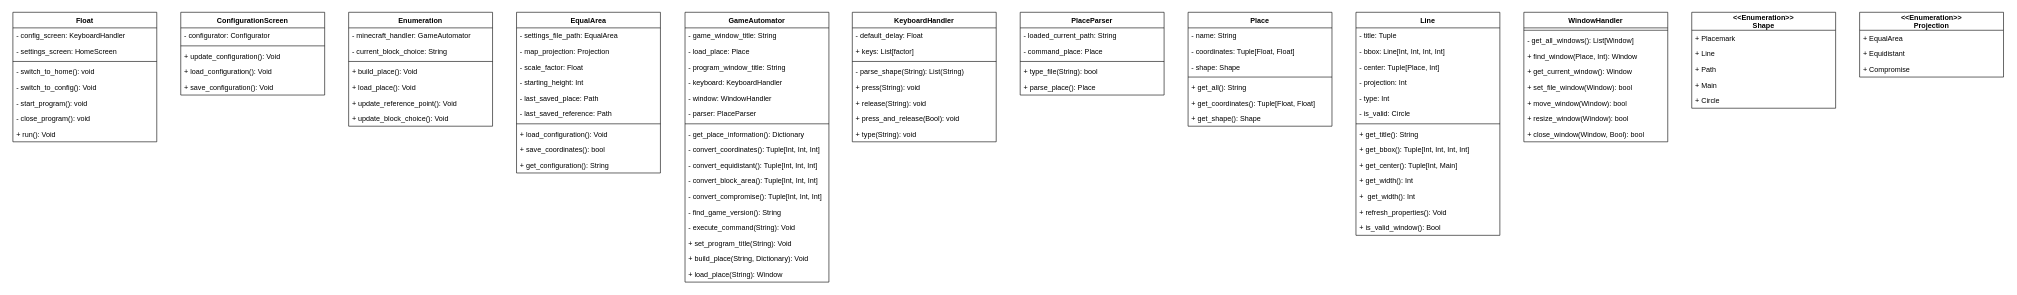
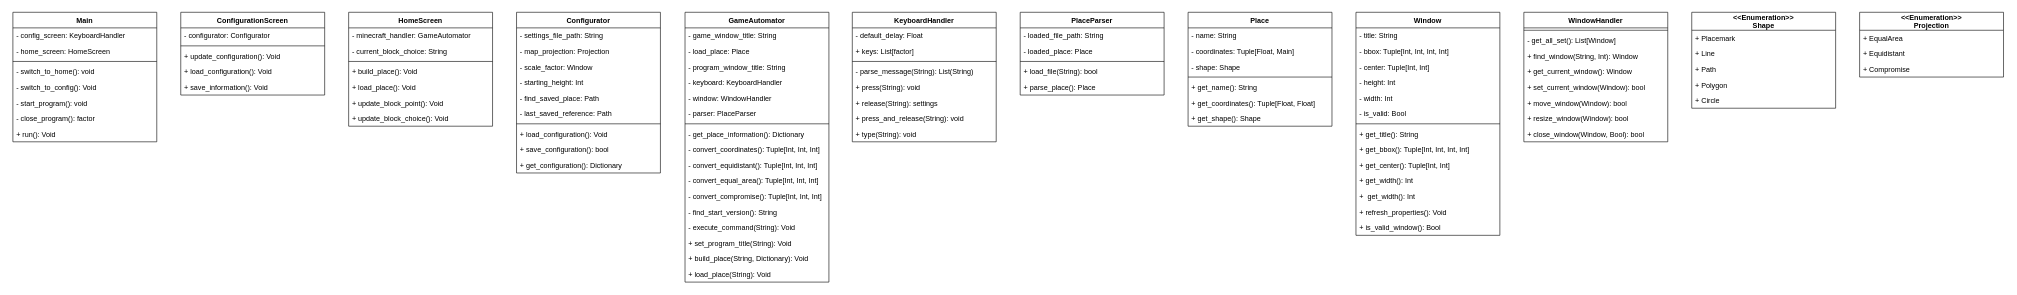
node "Float": label "Float" -> "Main"
node "Enumeration": label "Enumeration" -> "HomeScreen"
node "EqualArea": label "EqualArea" -> "Configurator"
node "Line": label "Line" -> "Window"
node "- settings_file_path: EqualArea": label "- settings_file_path: EqualArea" -> "- settings_file_path: String"
node "- loaded_current_path: String": label "- loaded_current_path: String" -> "- loaded_file_path: String"
node "- title: Tuple": label "- title: Tuple" -> "- title: String"
node "- get_all_windows(): List[Window]": label "- get_all_windows(): List[Window]" -> "- get_all_set(): List[Window]"
node "- settings_screen: HomeScreen": label "- settings_screen: HomeScreen" -> "- home_screen: HomeScreen"
node "- command_place: Place": label "- command_place: Place" -> "- loaded_place: Place"
node "- coordinates: Tuple[Float, Float]": label "- coordinates: Tuple[Float, Float]" -> "- coordinates: Tuple[Float, Main]"
node "- bbox: Line[Int, Int, Int, Int]": label "- bbox: Line[Int, Int, Int, Int]" -> "- bbox: Tuple[Int, Int, Int, Int]"
node "+ find_window(Place, Int): Window": label "+ find_window(Place, Int): Window" -> "+ find_window(String, Int): Window"
node "- scale_factor: Float": label "- scale_factor: Float" -> "- scale_factor: Window"
node "- center: Tuple[Place, Int]": label "- center: Tuple[Place, Int]" -> "- center: Tuple[Int, Int]"
node "- parse_shape(String): List(String)": label "- parse_shape(String): List(String)" -> "- parse_message(String): List(String)"
node "+ type_file(String): bool": label "+ type_file(String): bool" -> "+ load_file(String): bool"
node "- projection: Int": label "- projection: Int" -> "- height: Int"
node "+ Main": label "+ Main" -> "+ Polygon"
node "+ save_configuration(): Void": label "+ save_configuration(): Void" -> "+ save_information(): Void"
node "+ get_all(): String": label "+ get_all(): String" -> "+ get_name(): String"
node "+ set_file_window(Window): bool": label "+ set_file_window(Window): bool" -> "+ set_current_window(Window): bool"
node "- last_saved_place: Path": label "- last_saved_place: Path" -> "- find_saved_place: Path"
node "- type: Int": label "- type: Int" -> "- width: Int"
node "+ update_reference_point(): Void": label "+ update_reference_point(): Void" -> "+ update_block_point(): Void"
node "+ release(String): void": label "+ release(String): void" -> "+ release(String): settings"
node "- is_valid: Circle": label "- is_valid: Circle" -> "- is_valid: Bool"
node "- close_program(): void": label "- close_program(): void" -> "- close_program(): factor"
node "+ press_and_release(Bool): void": label "+ press_and_release(Bool): void" -> "+ press_and_release(String): void"
node "+ save_coordinates(): bool": label "+ save_coordinates(): bool" -> "+ save_configuration(): bool"
node "+ get_configuration(): String": label "+ get_configuration(): String" -> "+ get_configuration(): Dictionary"
node "+ get_center(): Tuple[Int, Main]": label "+ get_center(): Tuple[Int, Main]" -> "+ get_center(): Tuple[Int, Int]"
node "- convert_block_area(): Tuple[Int, Int, Int]": label "- convert_block_area(): Tuple[Int, Int, Int]" -> "- convert_equal_area(): Tuple[Int, Int, Int]"
node "- find_game_version(): String": label "- find_game_version(): String" -> "- find_start_version(): String"
node "+ load_place(String): Window": label "+ load_place(String): Window" -> "+ load_place(String): Void"
